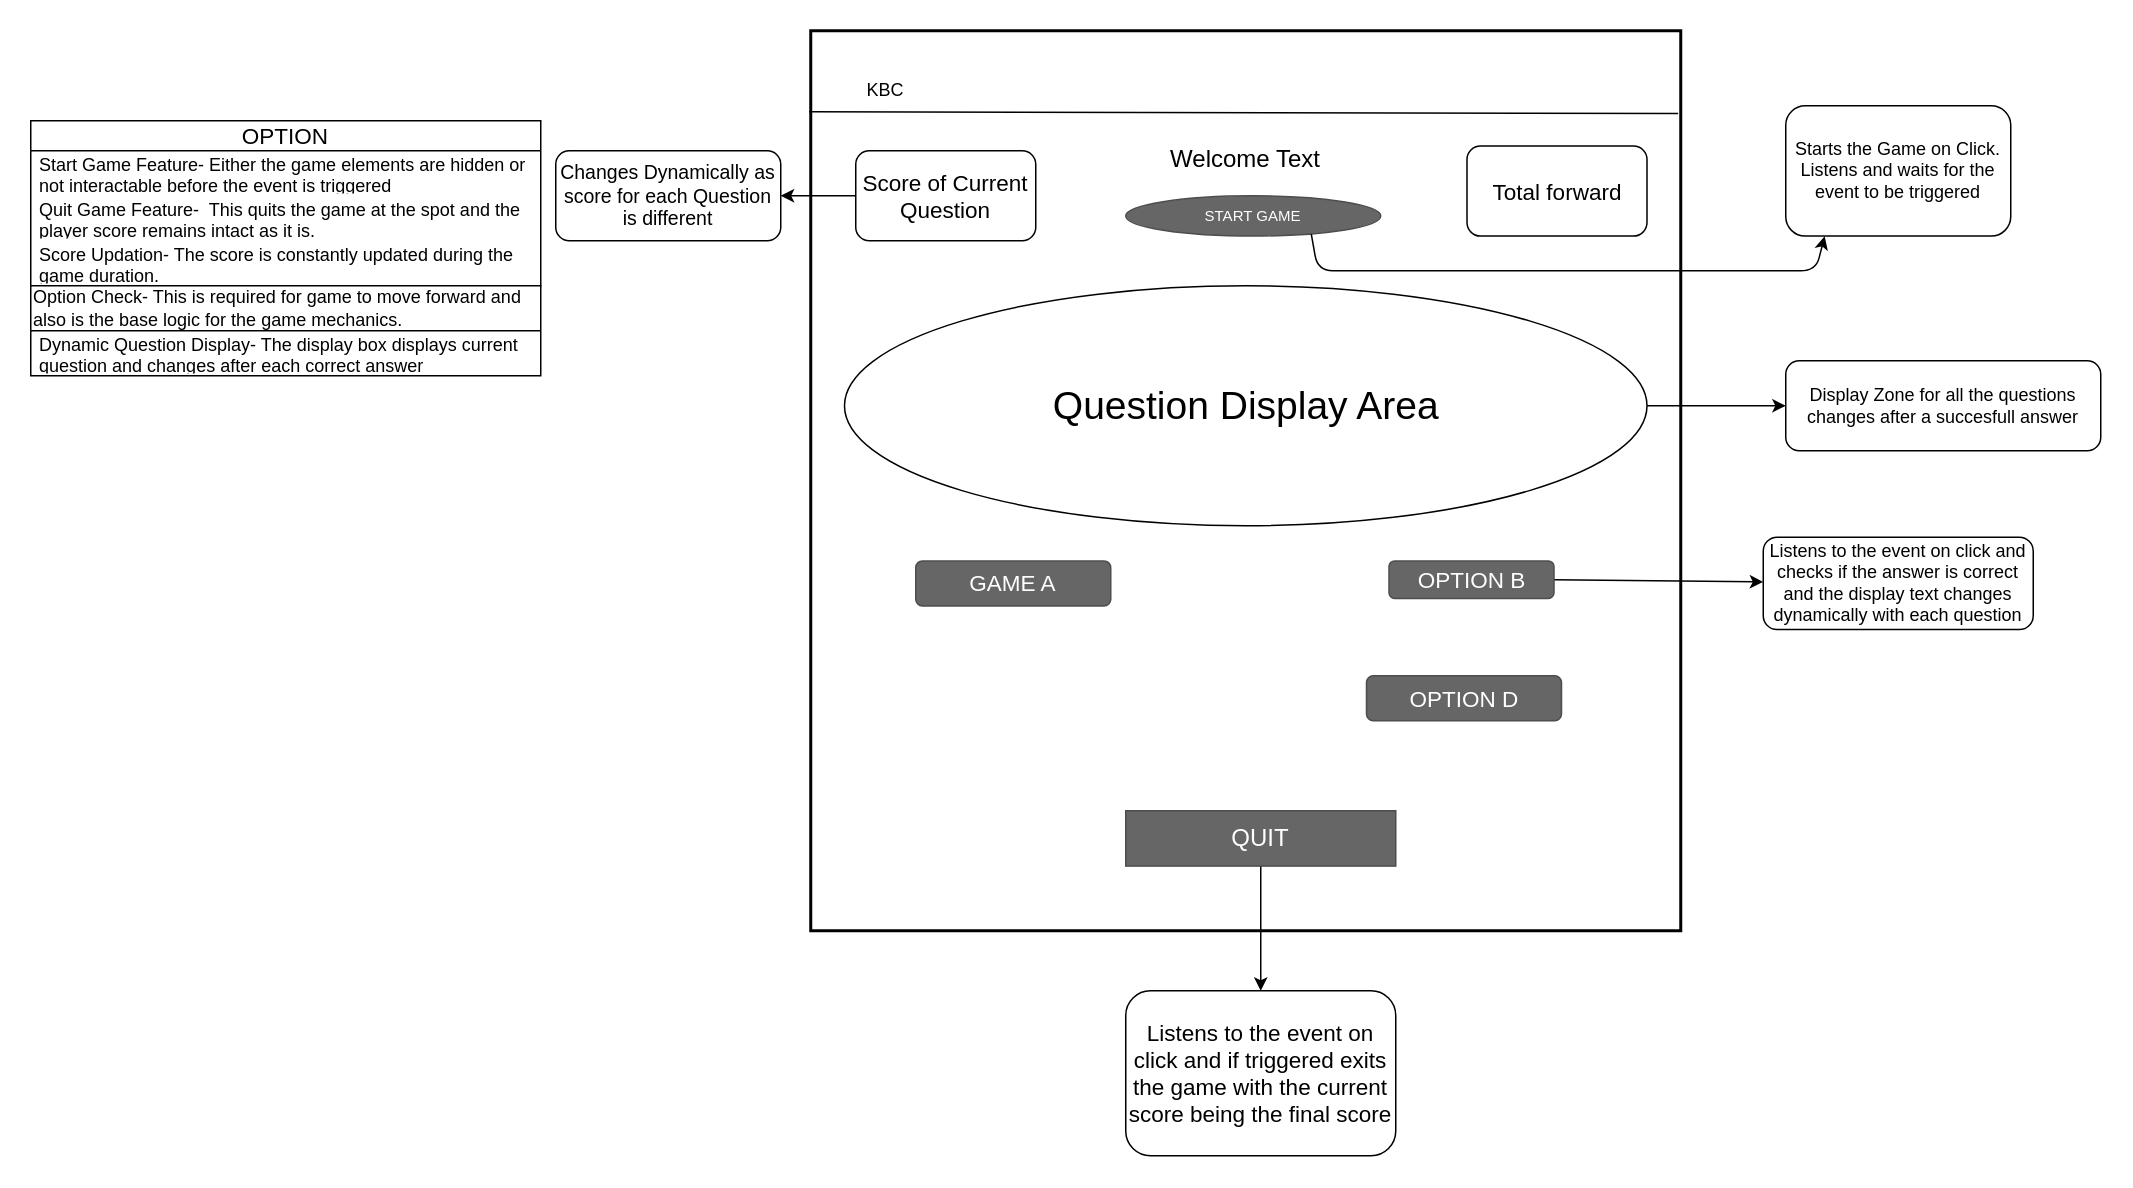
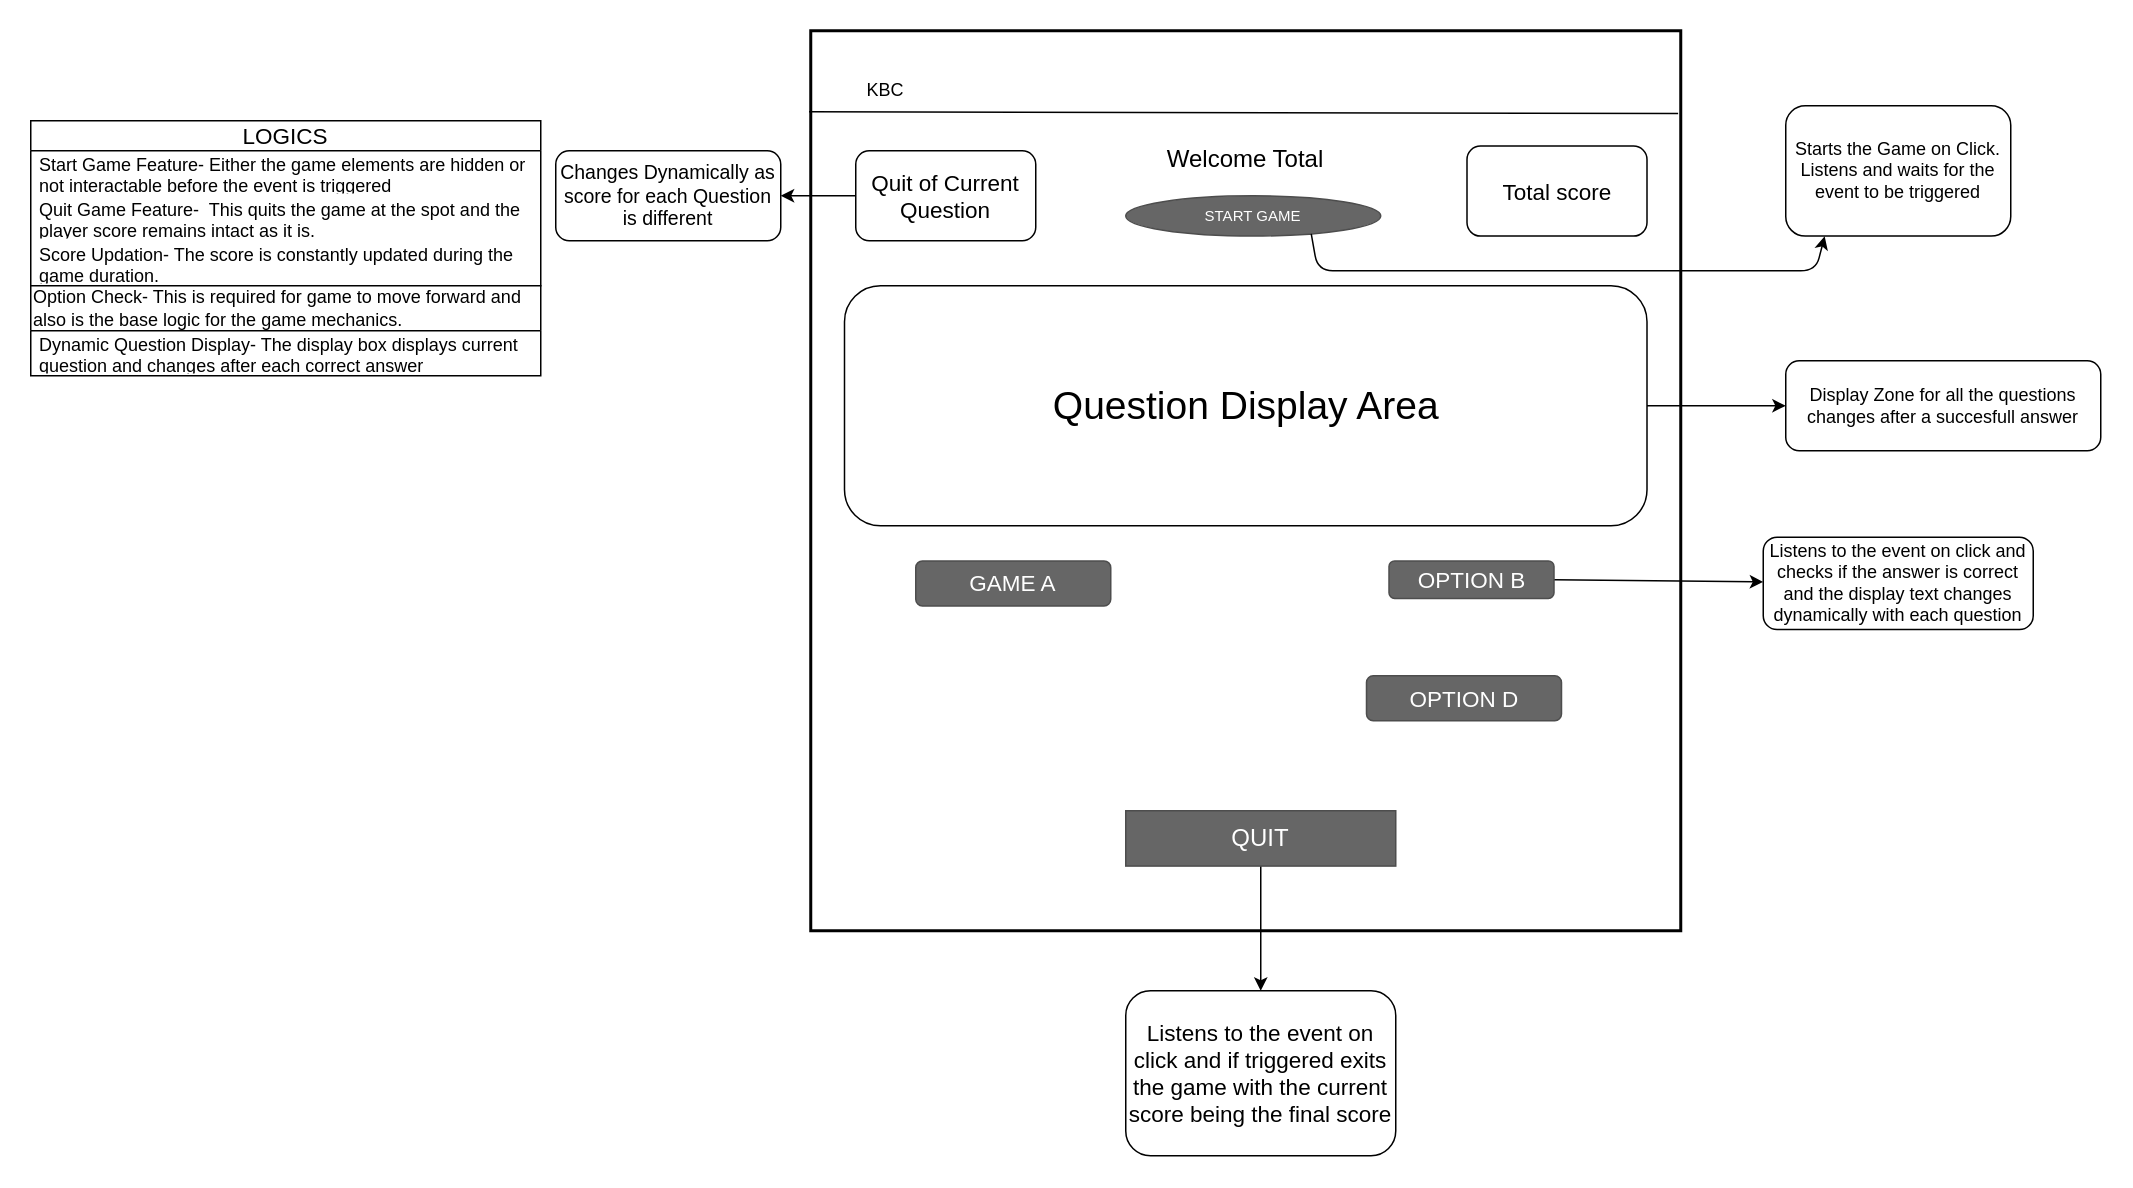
node "OPTION": label "OPTION" -> "LOGICS"
node "Welcome Text": label "Welcome Text" -> "Welcome Total"
node "Total forward": label "Total forward" -> "Total score"
node "Score of Current Question": label "Score of Current Question" -> "Quit of Current Question"
node "Question Display Area": shape ellipse -> rounded rectangle
